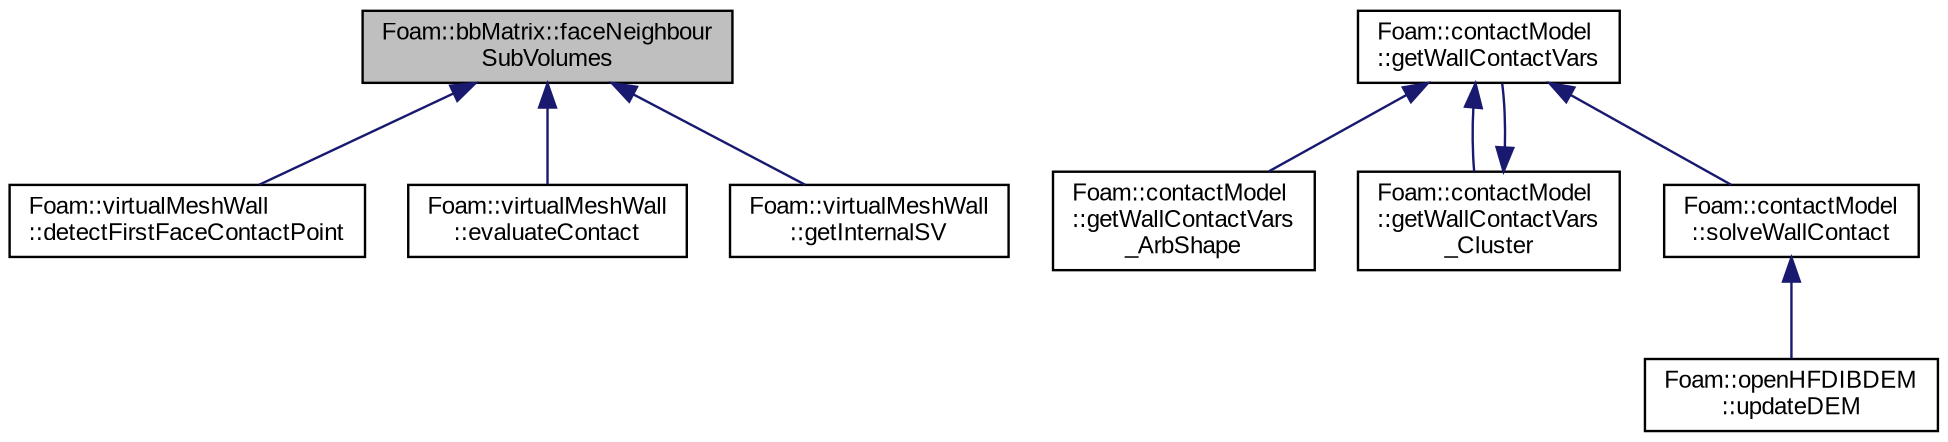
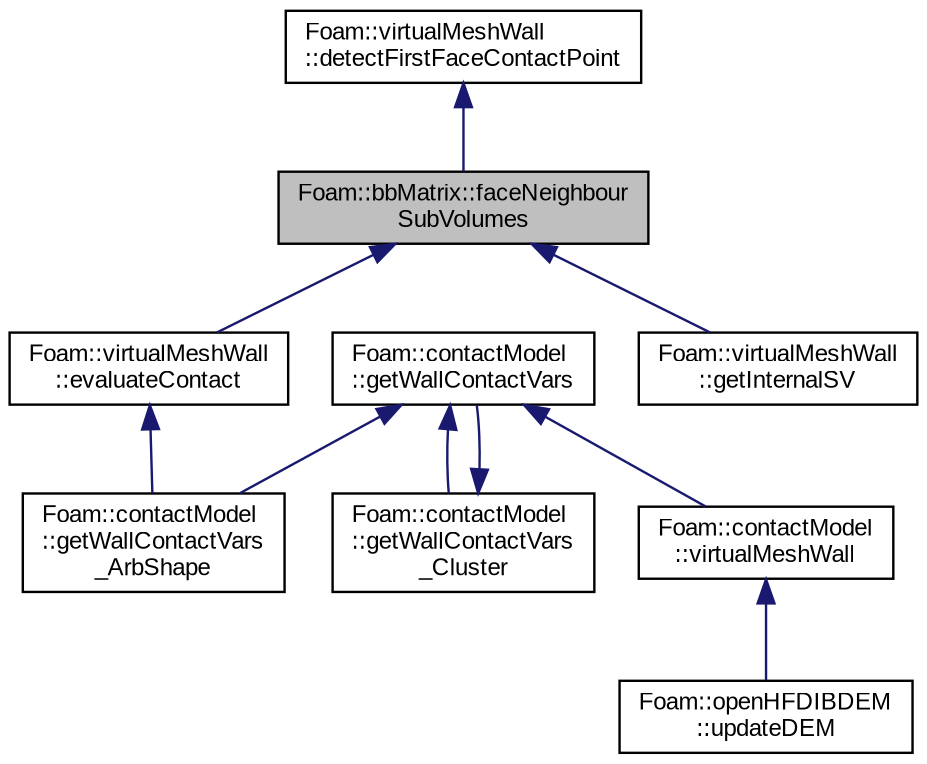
edge "Foam::virtualMeshWall ::detectFirstFaceContactPoint" -> "Foam::bbMatrix::faceNeighbour SubVolumes": reversed
node "Foam::contactModel ::solveWallContact": label "Foam::contactModel ::solveWallContact" -> "Foam::contactModel ::virtualMeshWall"
edge "Foam::contactModel ::getWallContactVars _ArbShape" -> "Foam::virtualMeshWall ::evaluateContact": added
